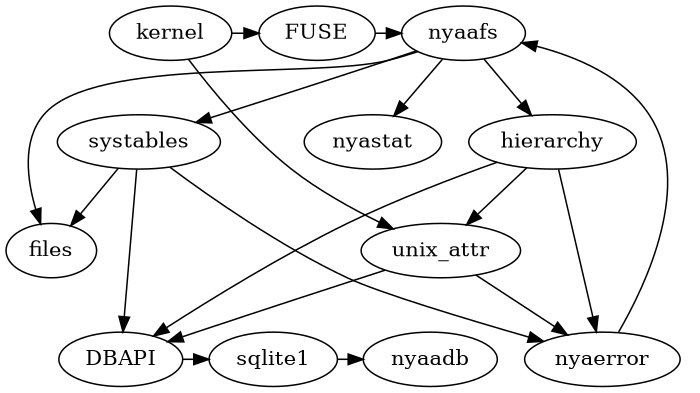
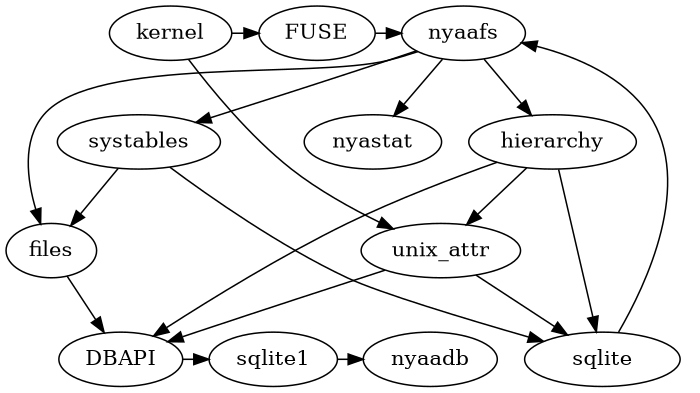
edge "systables" -> "DBAPI": now "files" -> "DBAPI"
node "nyaerror": label "nyaerror" -> "sqlite"
